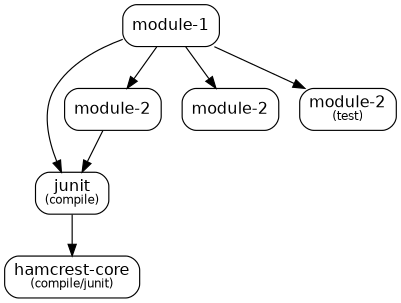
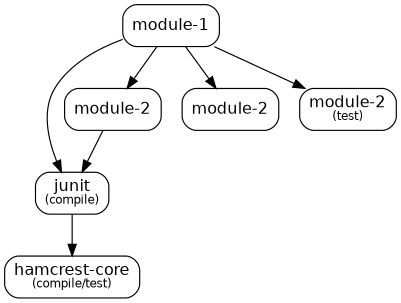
node "hamcrest-core": text "(compile/junit)" -> "(compile/test)"
